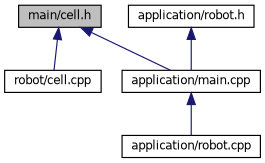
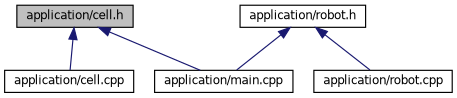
node "main/cell.h": label "main/cell.h" -> "application/cell.h"
node "robot/cell.cpp": label "robot/cell.cpp" -> "application/cell.cpp"
edge "application/robot.cpp" -> "application/main.cpp": now "application/robot.cpp" -> "application/robot.h"
